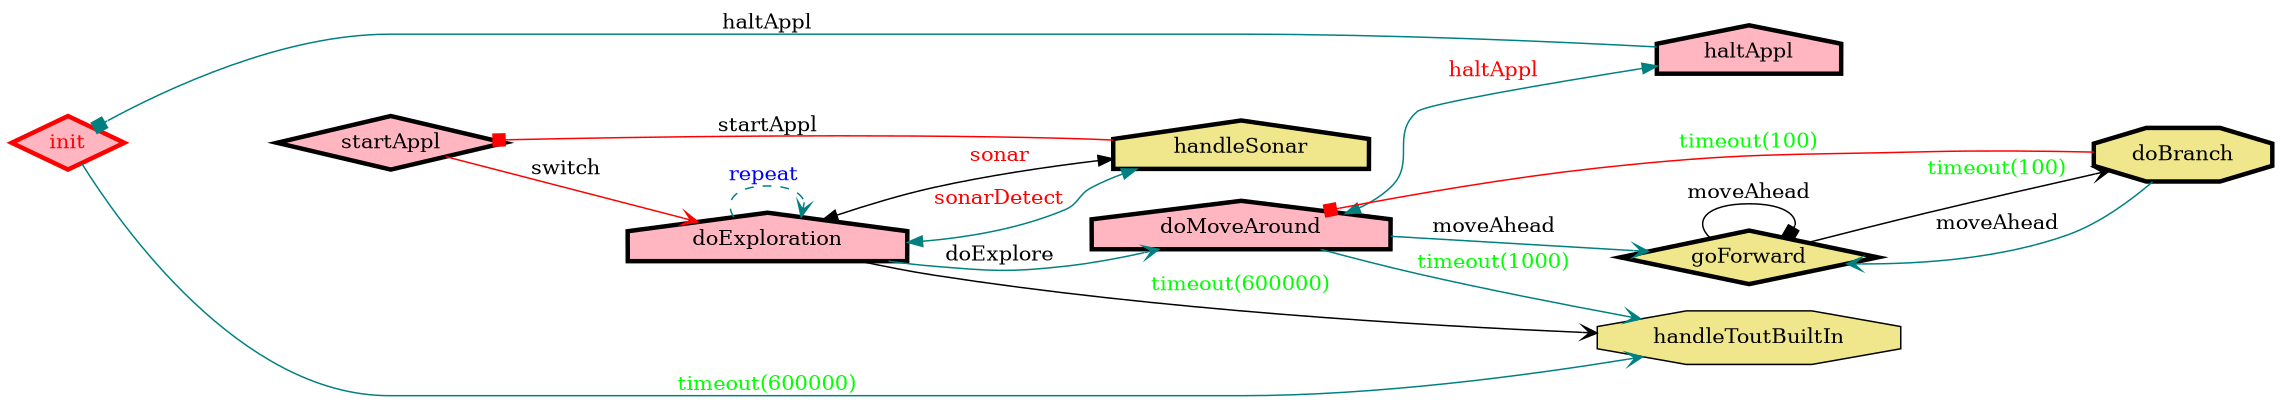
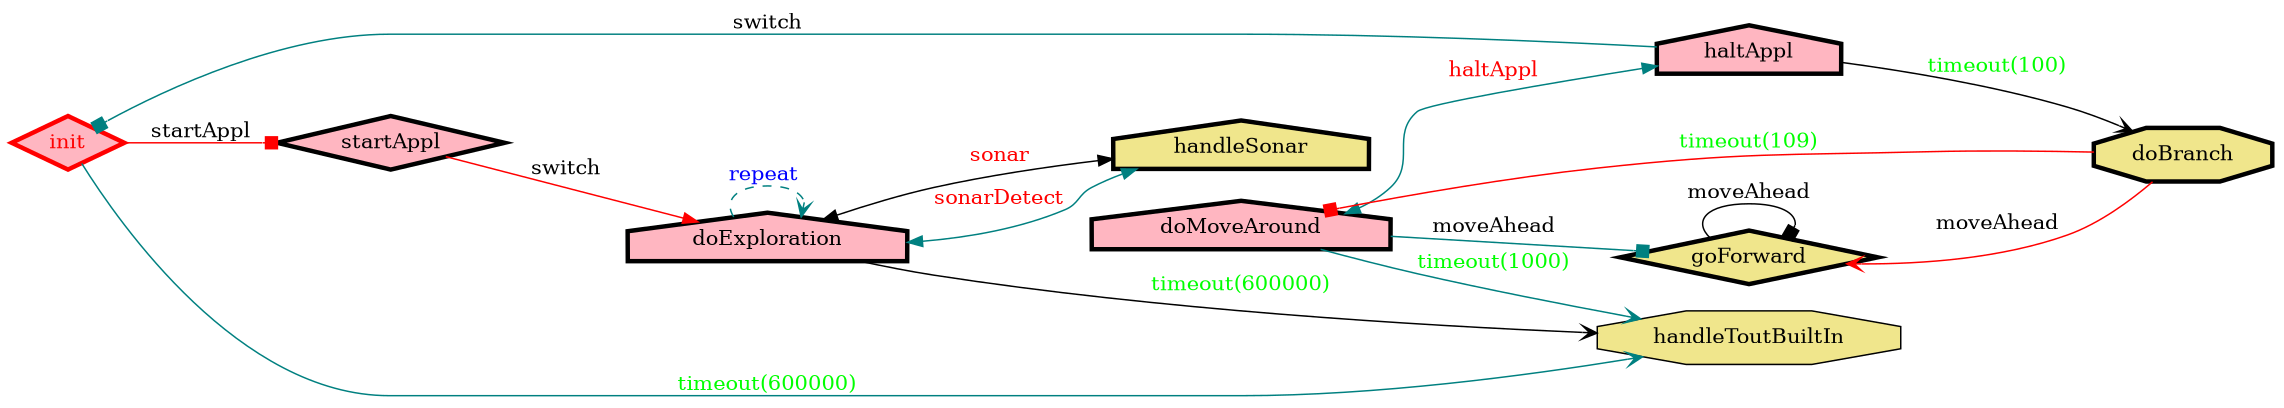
edge "haltAppl" -> "init": label "haltAppl" -> "switch"
edge "handleSonar" -> "startAppl": now "init" -> "startAppl"
edge "doBranch" -> "doMoveAround": label "timeout(100)" -> "timeout(109)"
edge "startAppl" -> "doExploration": arrowhead vee -> normal
edge "goForward" -> "doBranch": now "haltAppl" -> "doBranch"
edge "doMoveAround" -> "goForward": arrowhead vee -> box
edge "doBranch" -> "goForward": color teal -> red
edge "doExploration" -> "doMoveAround": removed, label "doExplore"
